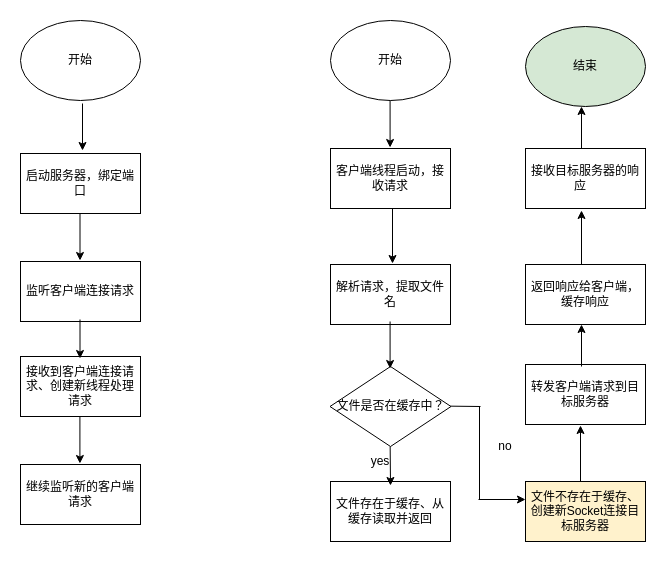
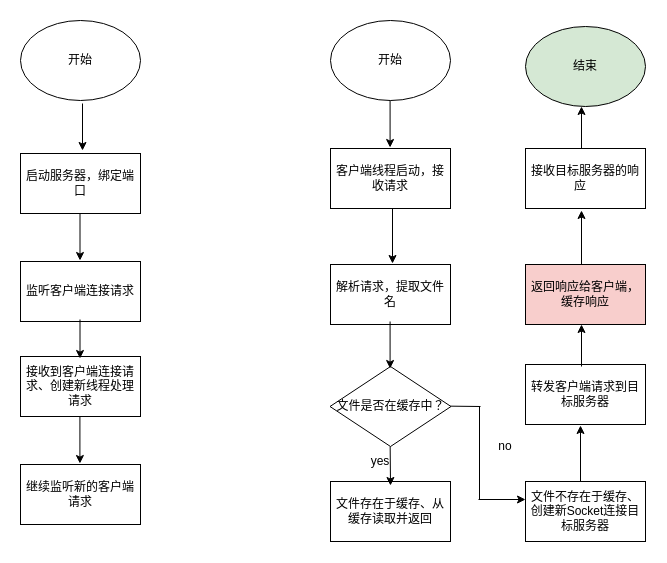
node "返回响应给客户端，缓存响应": fillcolor #ffffff -> #f8cecc
node "文件不存在于缓存、创建新Socket连接目标服务器": fillcolor #fff2cc -> #ffffff
